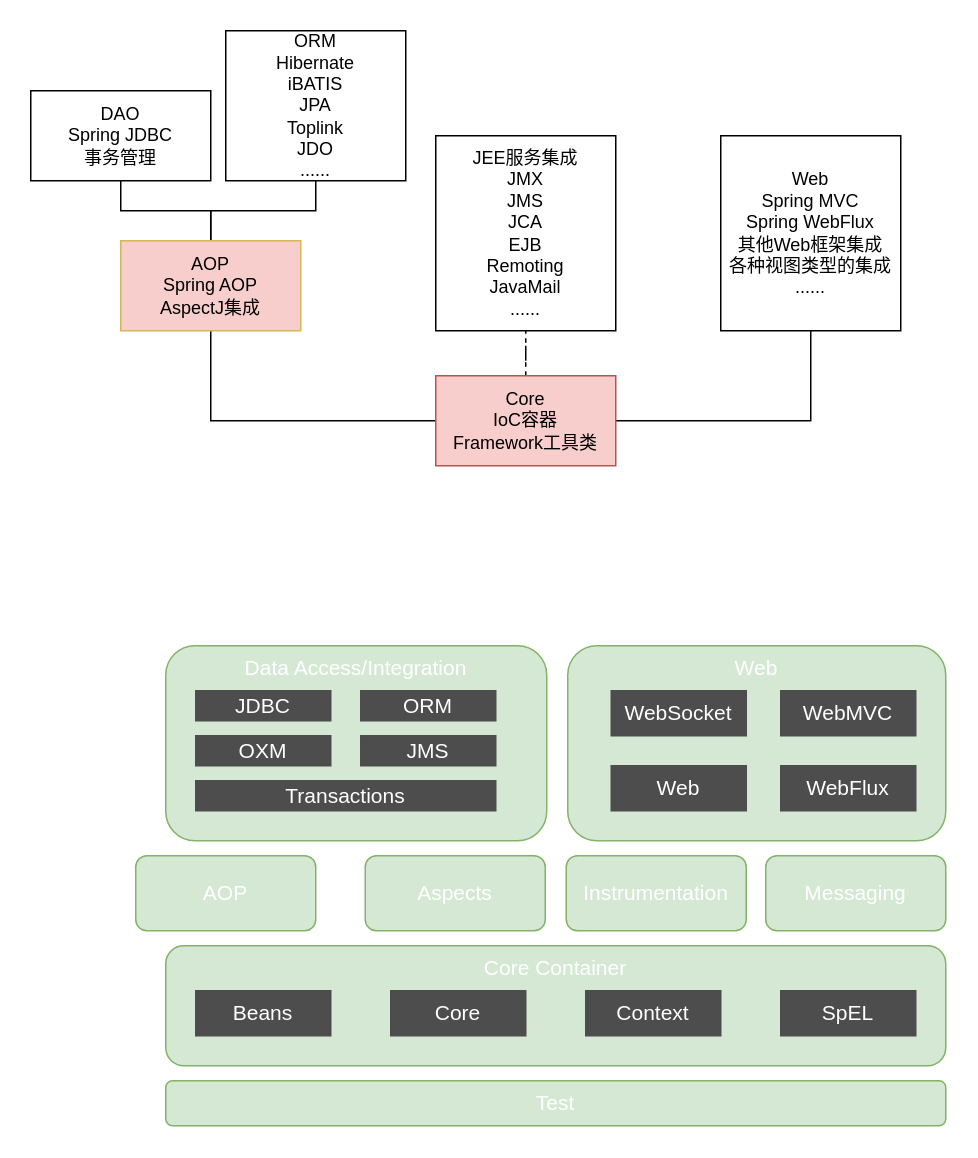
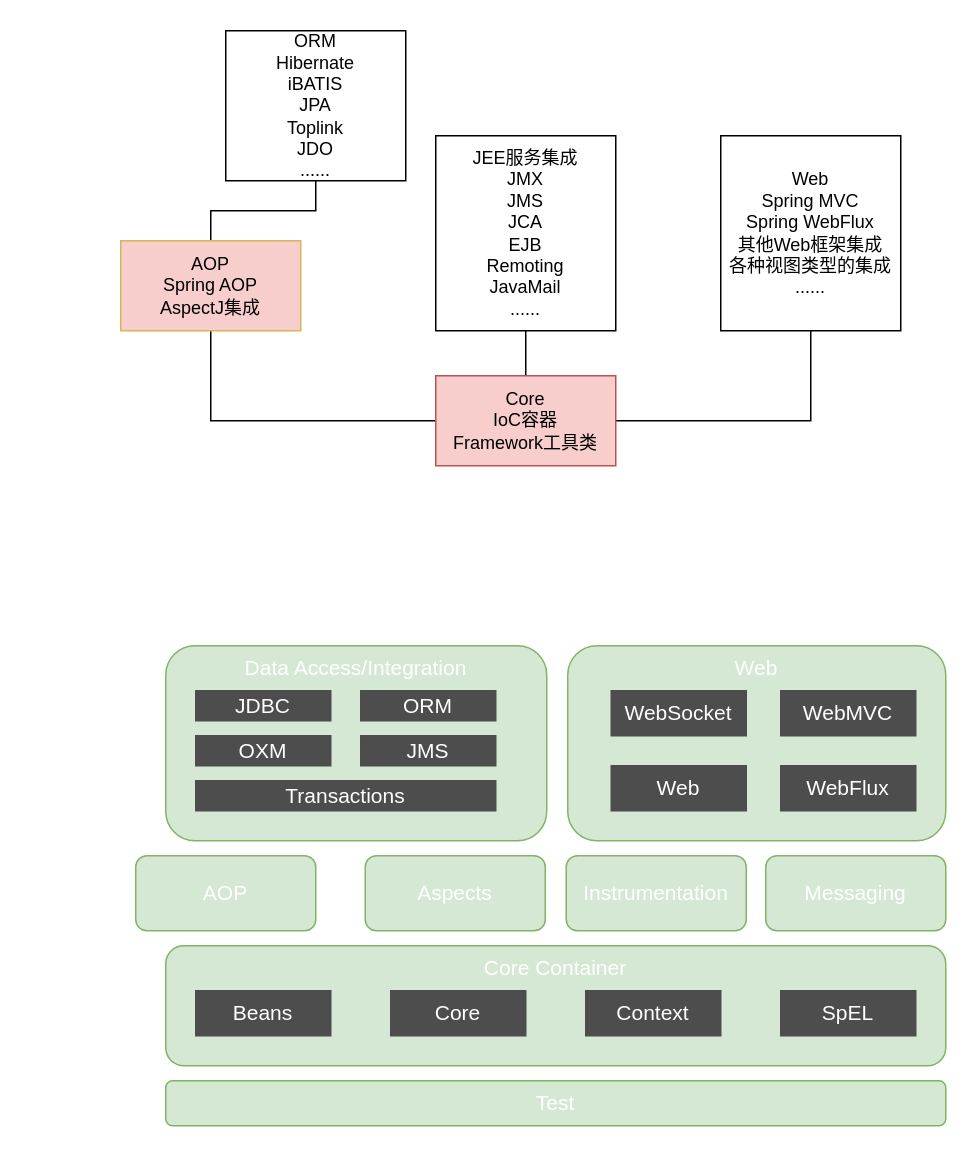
node "DAO Spring JDBC 事务管理": removed
edge "DAO Spring JDBC 事务管理" -- "AOP Spring AOP AspectJ集成": removed
edge "JEE服务集成 JMX JMS JCA EJB Remoting JavaMail ......" -- "Core IoC容器 Framework工具类": style dashed -> solid
